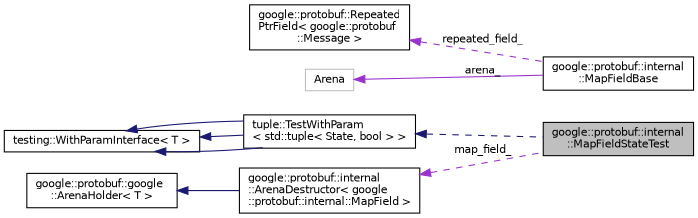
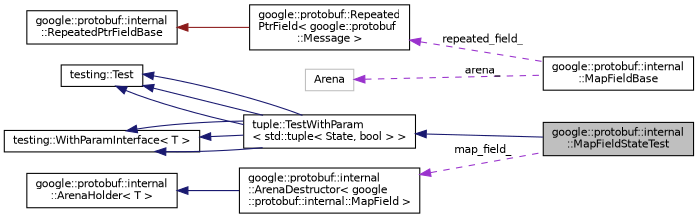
node "google::protobuf::internal ::RepeatedPtrFieldBase": added
node "testing::Test": added
edge "google::protobuf::internal ::MapFieldBase" -> "Arena": style solid -> dashed
edge "google::protobuf::internal ::MapFieldStateTest" -> "tuple::TestWithParam < std::tuple< State, bool > >": style dashed -> solid
node "google::protobuf::google ::ArenaHolder< T >": label "google::protobuf::google ::ArenaHolder< T >" -> "google::protobuf::internal ::ArenaHolder< T >"
